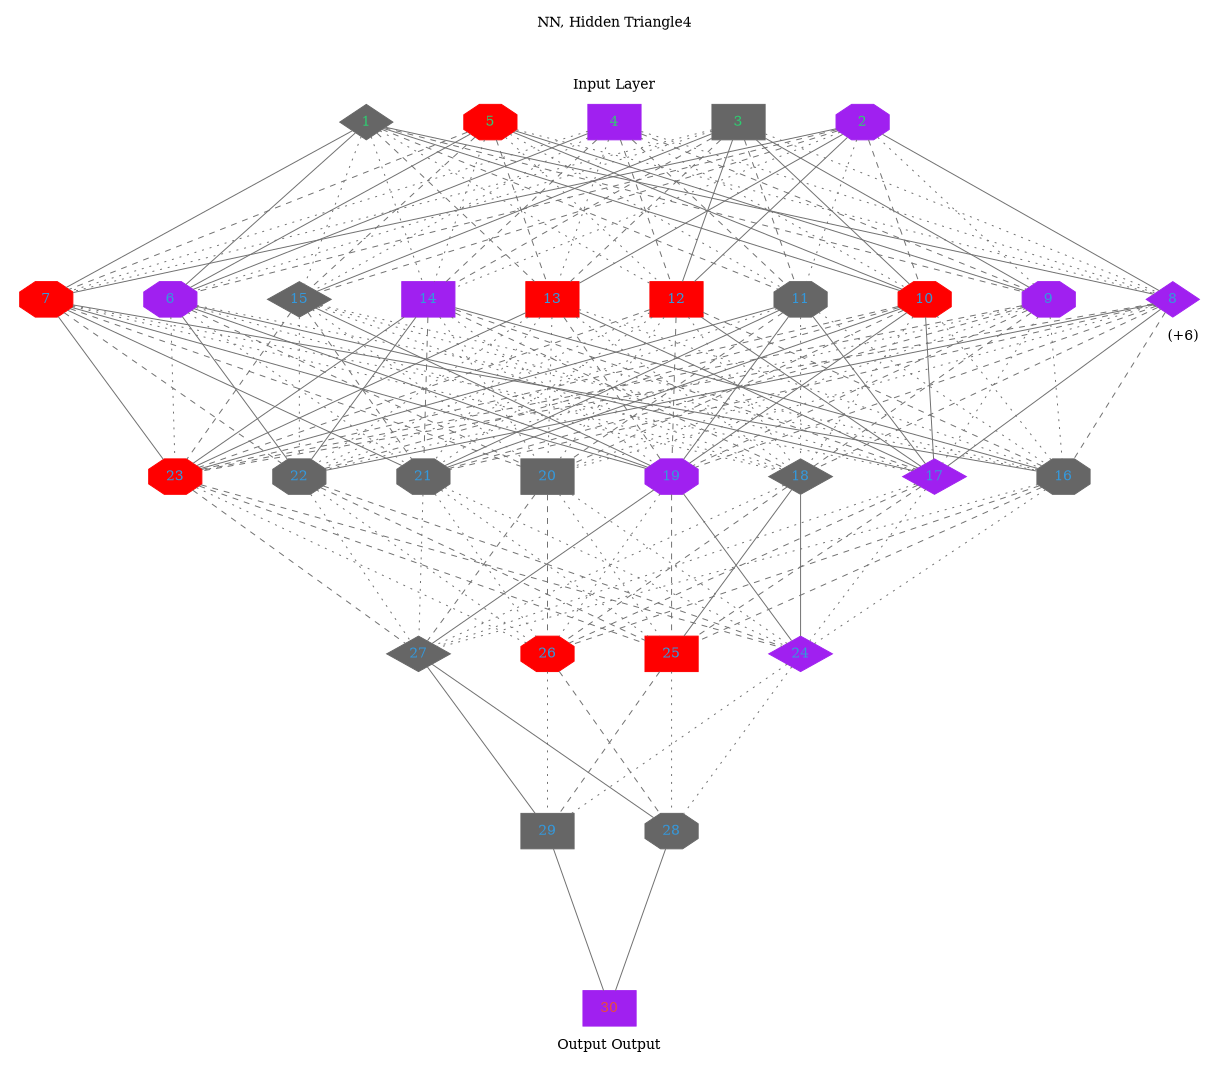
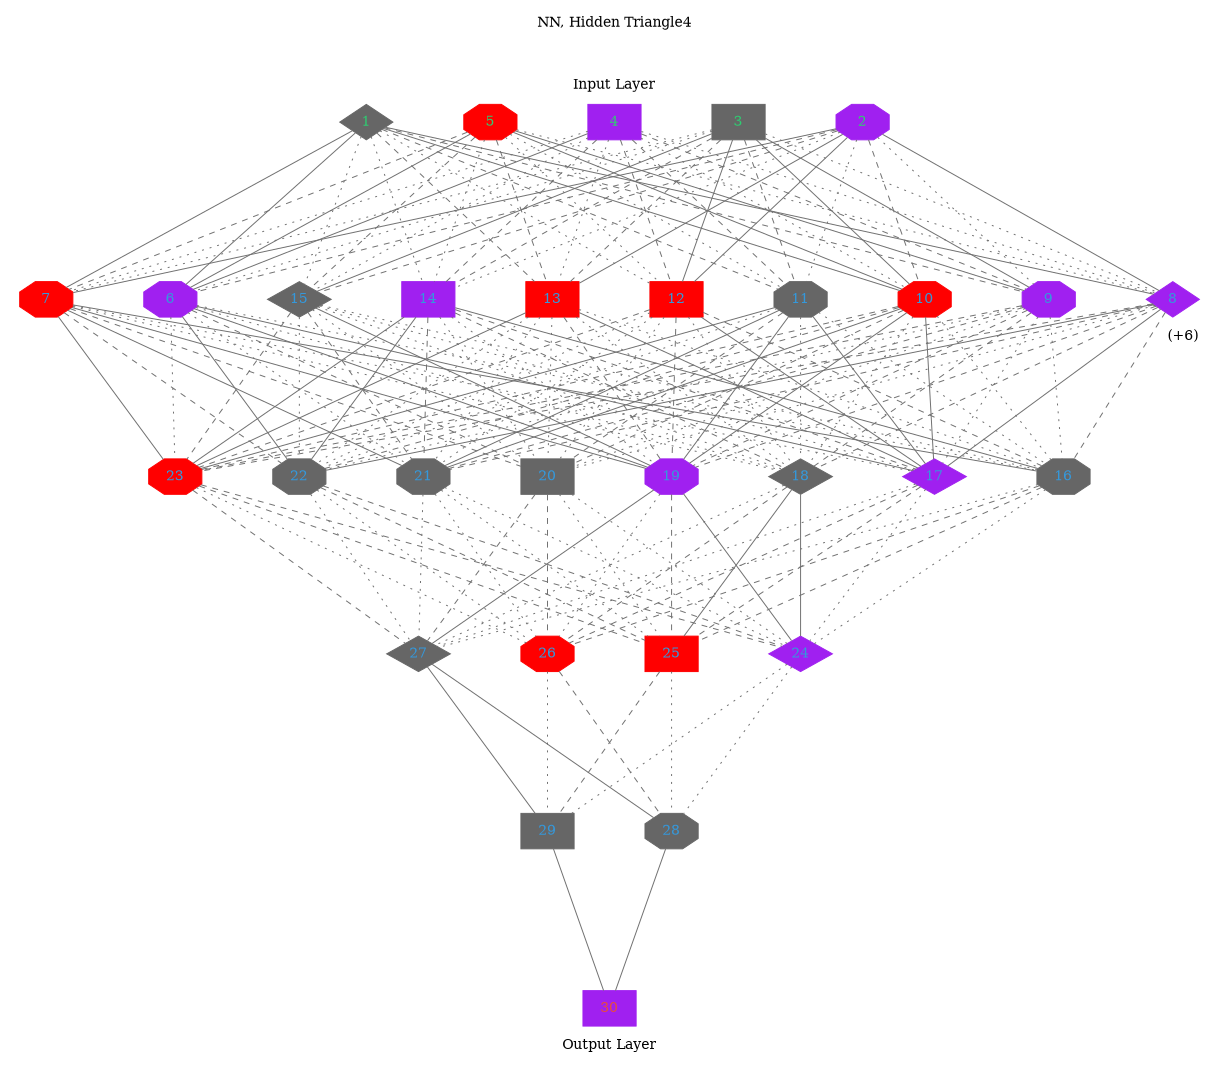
cluster "Output Output": label "Output Output" -> "Output Layer"
